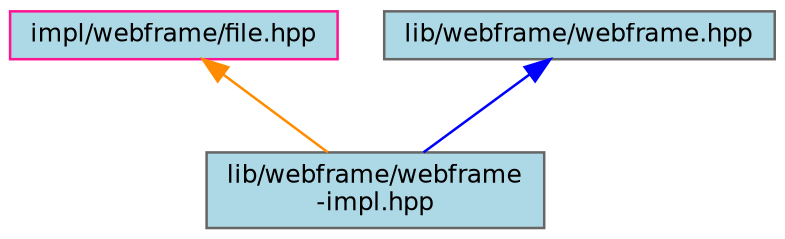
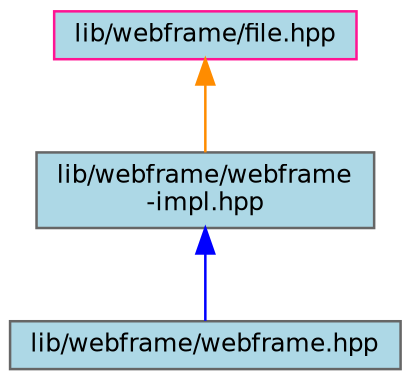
node "impl/webframe/file.hpp": label "impl/webframe/file.hpp" -> "lib/webframe/file.hpp"
edge "lib/webframe/webframe -impl.hpp" -> "lib/webframe/webframe.hpp": reversed
